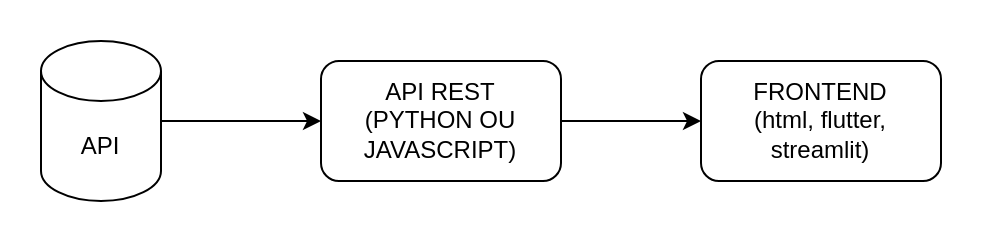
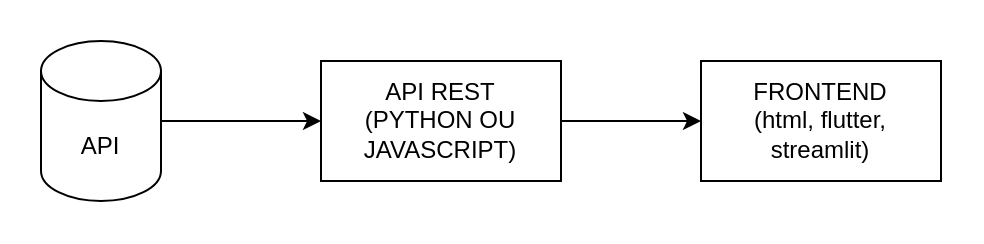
node "API REST (PYTHON OU JAVASCRIPT)": shape rounded rectangle -> rectangle
node "FRONTEND (html, flutter, streamlit)": shape rounded rectangle -> rectangle
